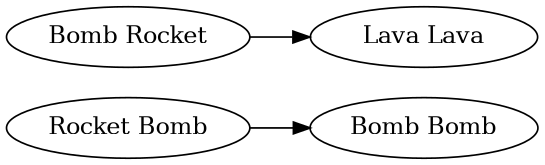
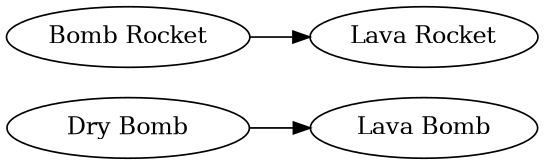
node "Lava Lava": label "Lava Lava" -> "Lava Rocket"
node "Rocket Bomb": label "Rocket Bomb" -> "Dry Bomb"
node "Bomb Bomb": label "Bomb Bomb" -> "Lava Bomb"
